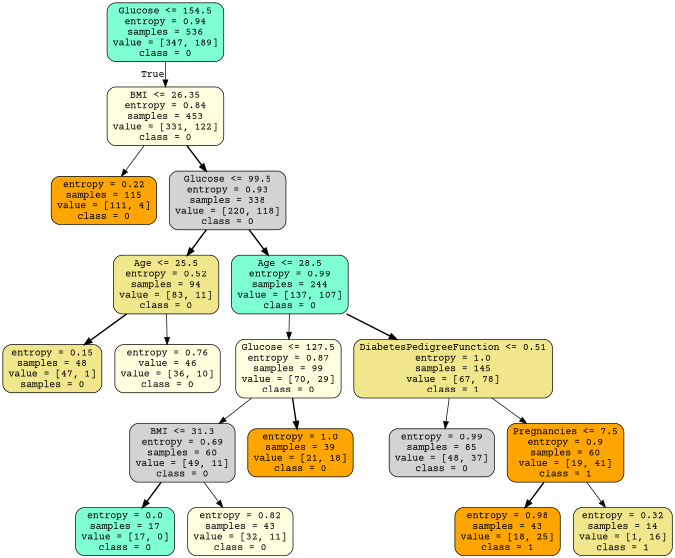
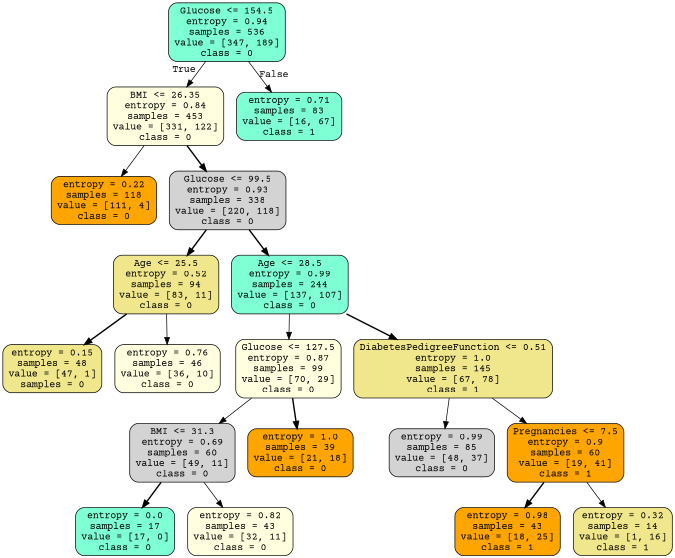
node "entropy = 0.71 samples = 83 value = [16, 67] class = 1": added
node "entropy = 0.22 samples = 115 value = [111, 4] class = 0": label "entropy = 0.22 samples = 115 value = [111, 4] class = 0" -> "entropy = 0.22 samples = 118 value = [111, 4] class = 0"
node "entropy = 0.76 value = 46 value = [36, 10] class = 0": label "entropy = 0.76 value = 46 value = [36, 10] class = 0" -> "entropy = 0.76 samples = 46 value = [36, 10] class = 0"
